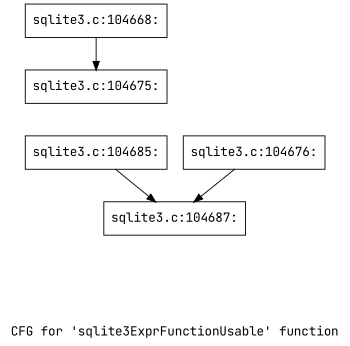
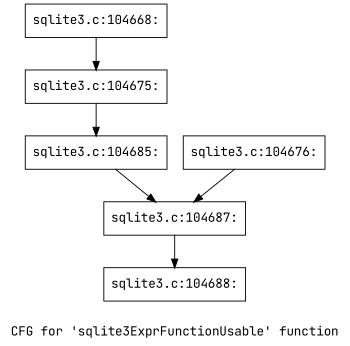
edge "sqlite3.c:104675:" -> "sqlite3.c:104685:": added
node "sqlite3.c:104688:": added
